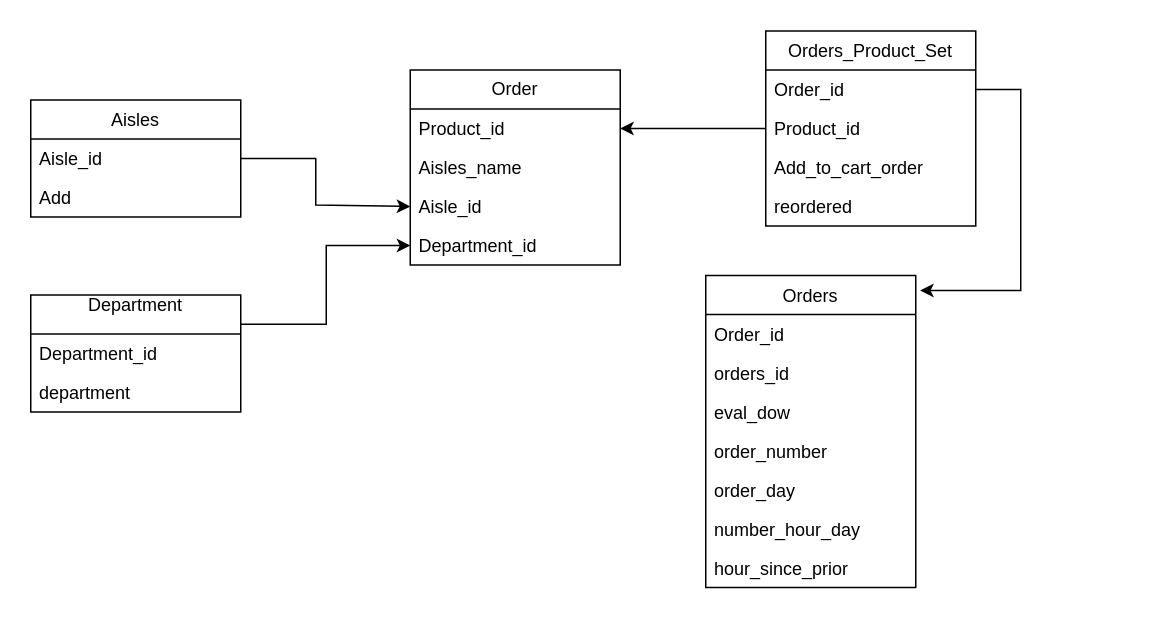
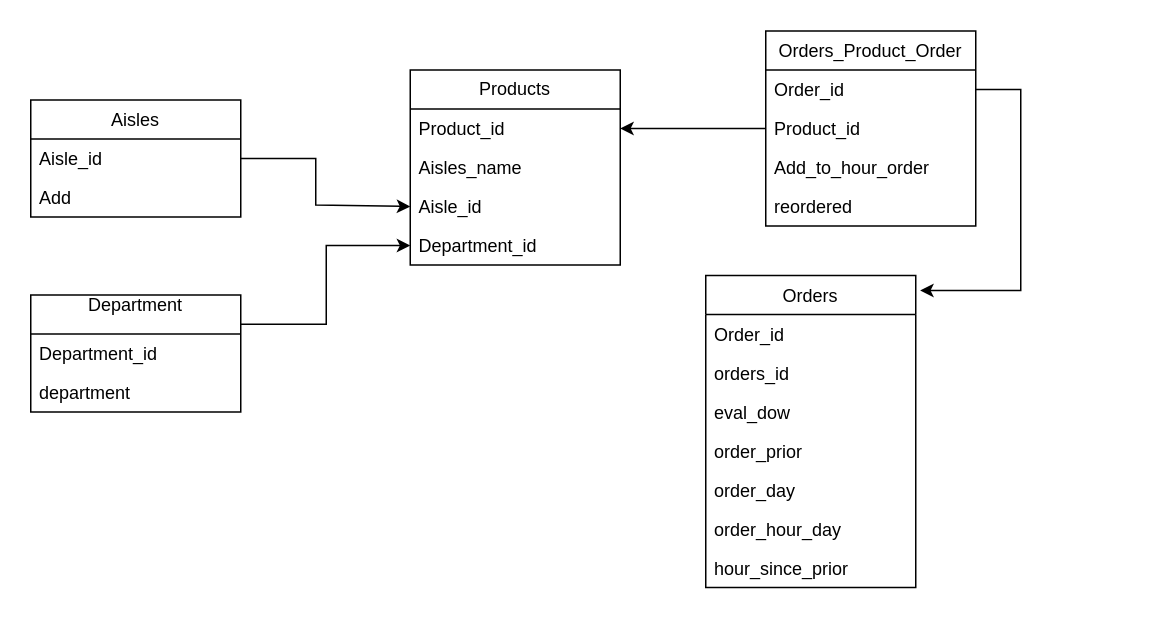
node "Orders_Product_Set": label "Orders_Product_Set" -> "Orders_Product_Order"
node "Order": label "Order" -> "Products"
node "Add_to_cart_order": label "Add_to_cart_order" -> "Add_to_hour_order"
node "order_number": label "order_number" -> "order_prior"
node "number_hour_day": label "number_hour_day" -> "order_hour_day"
